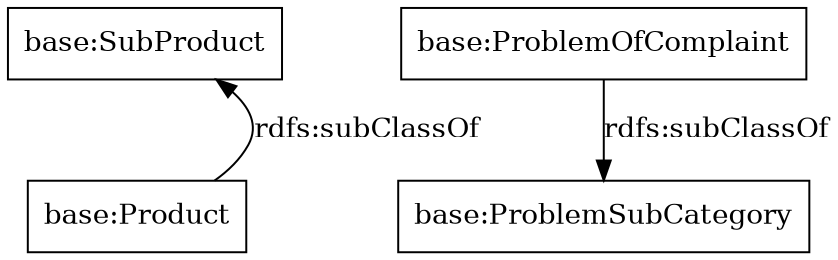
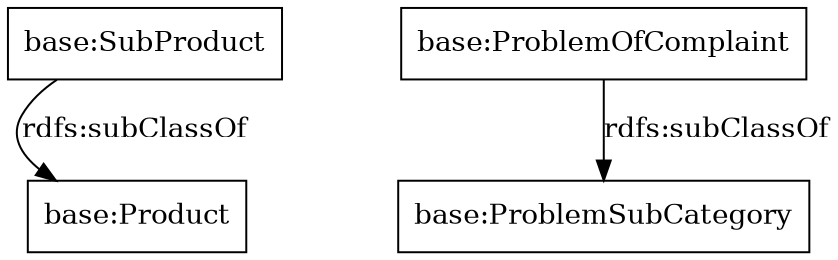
edge "base:Product" -> "base:SubProduct": reversed
